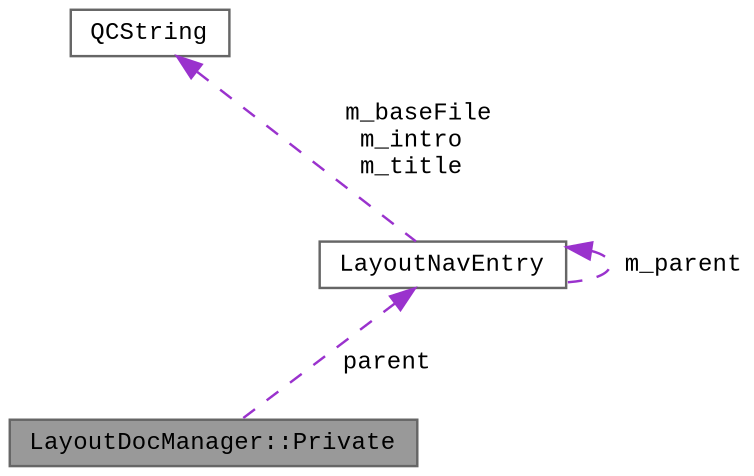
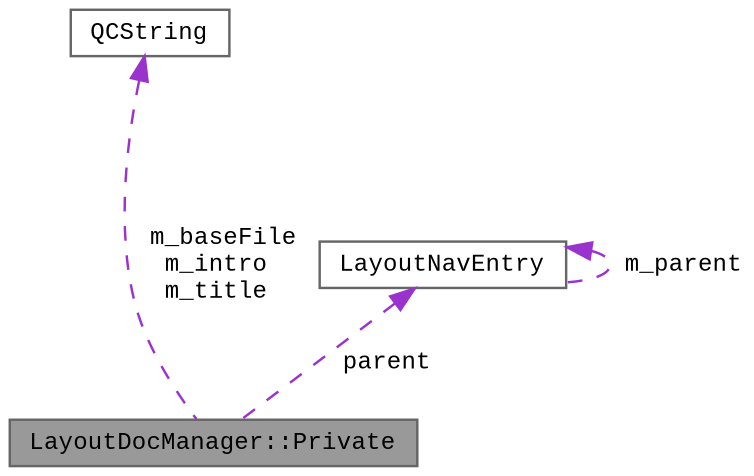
edge "LayoutNavEntry" -> "QCString": now "LayoutDocManager::Private" -> "QCString"
